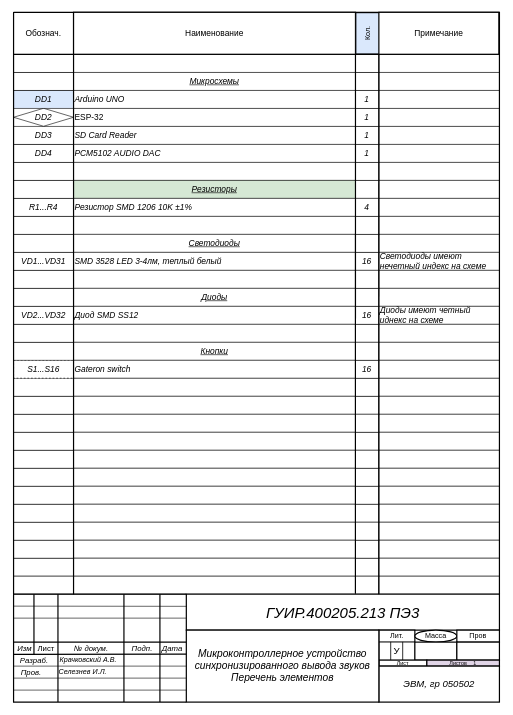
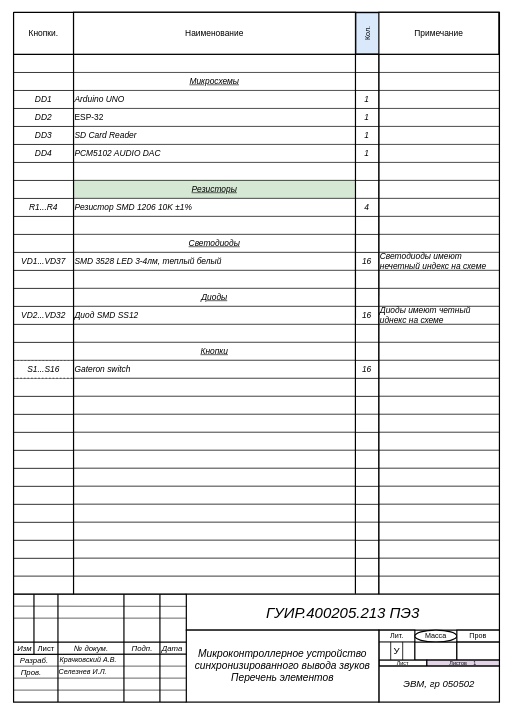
node "Обознач.": label "Обознач." -> "Кнопки."
node "DD1": fillcolor #dae8fc -> #ffffff
node "DD2": shape diamond -> rectangle
node "VD1...VD31": label "VD1...VD31" -> "VD1...VD37"
